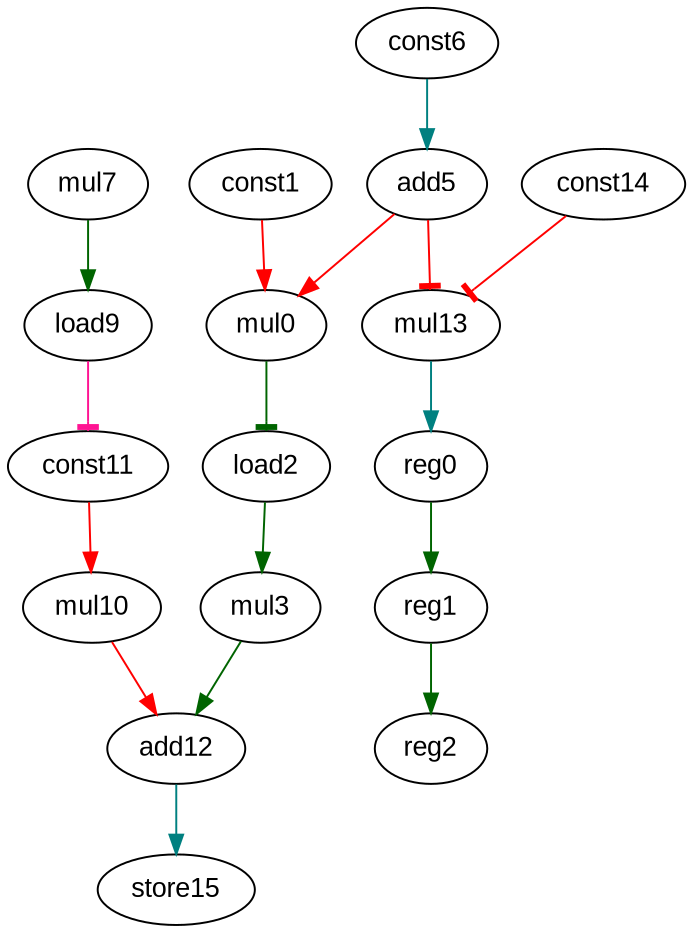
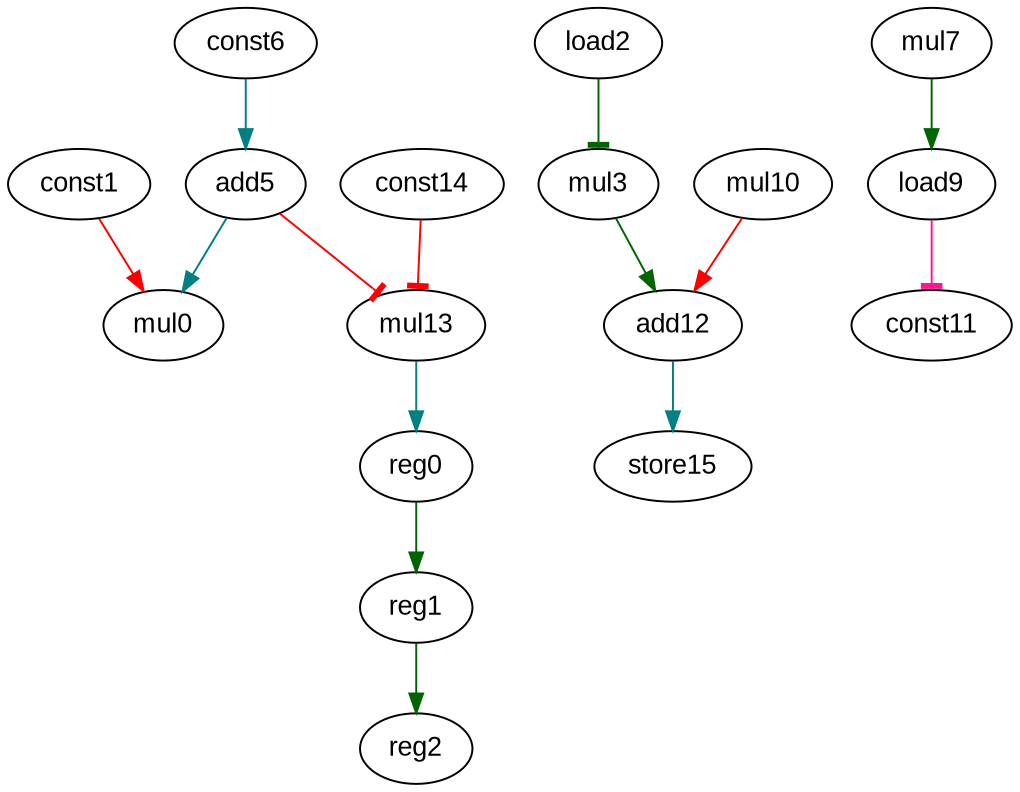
edge "add5" -> "mul0": color red -> teal
edge "mul0" -> "load2": removed
edge "const11" -> "mul10": removed
edge "load2" -> "mul3": arrowhead normal -> tee
